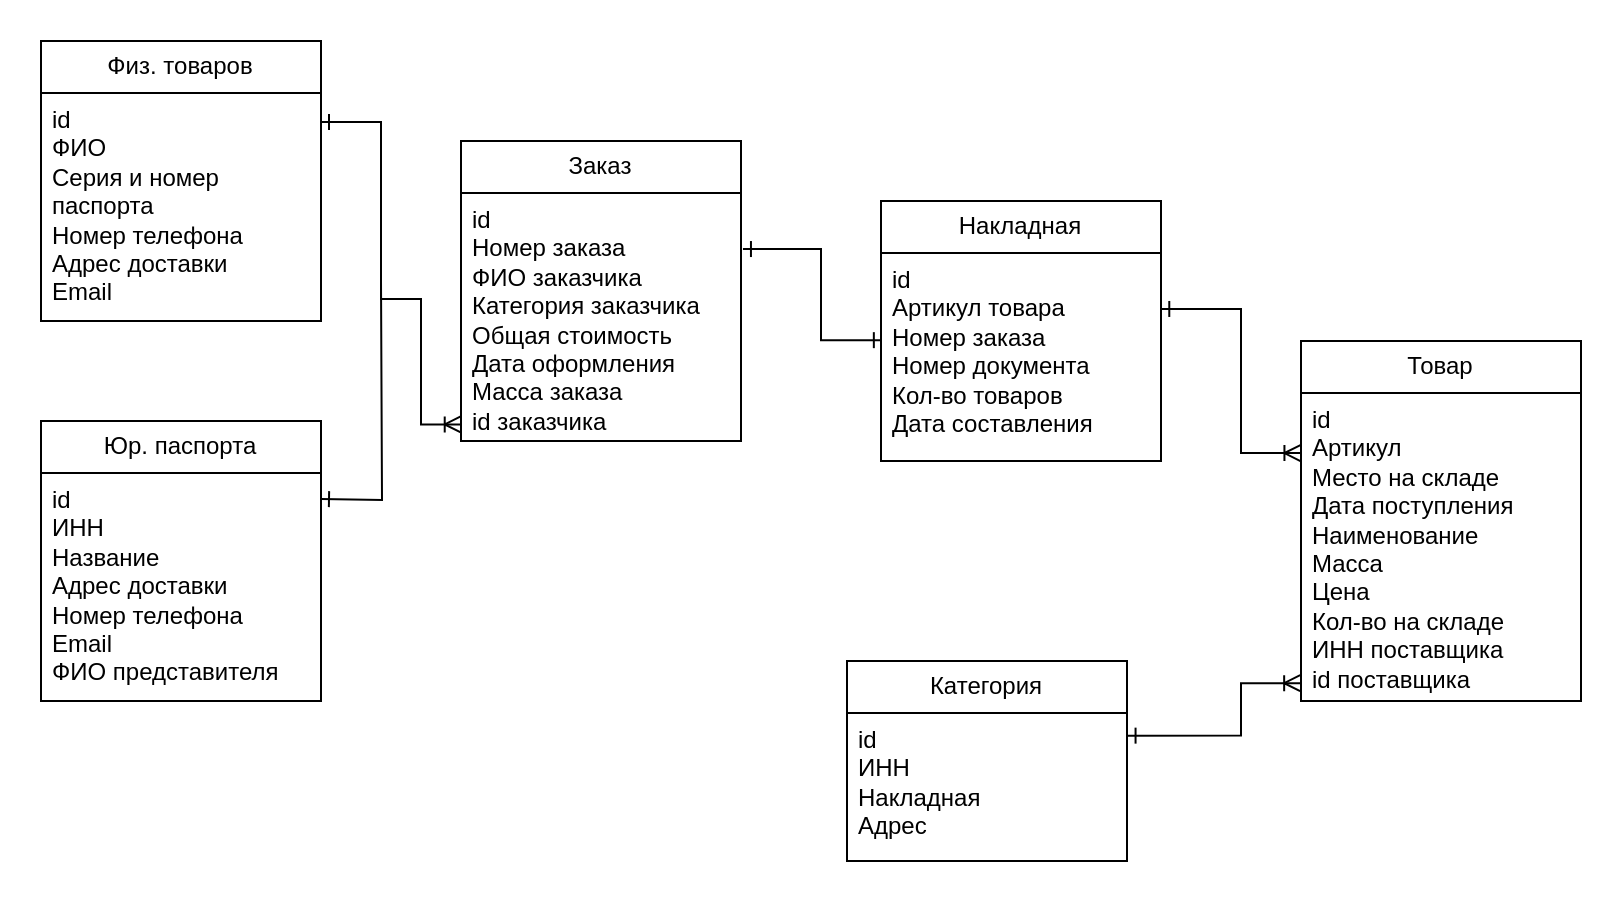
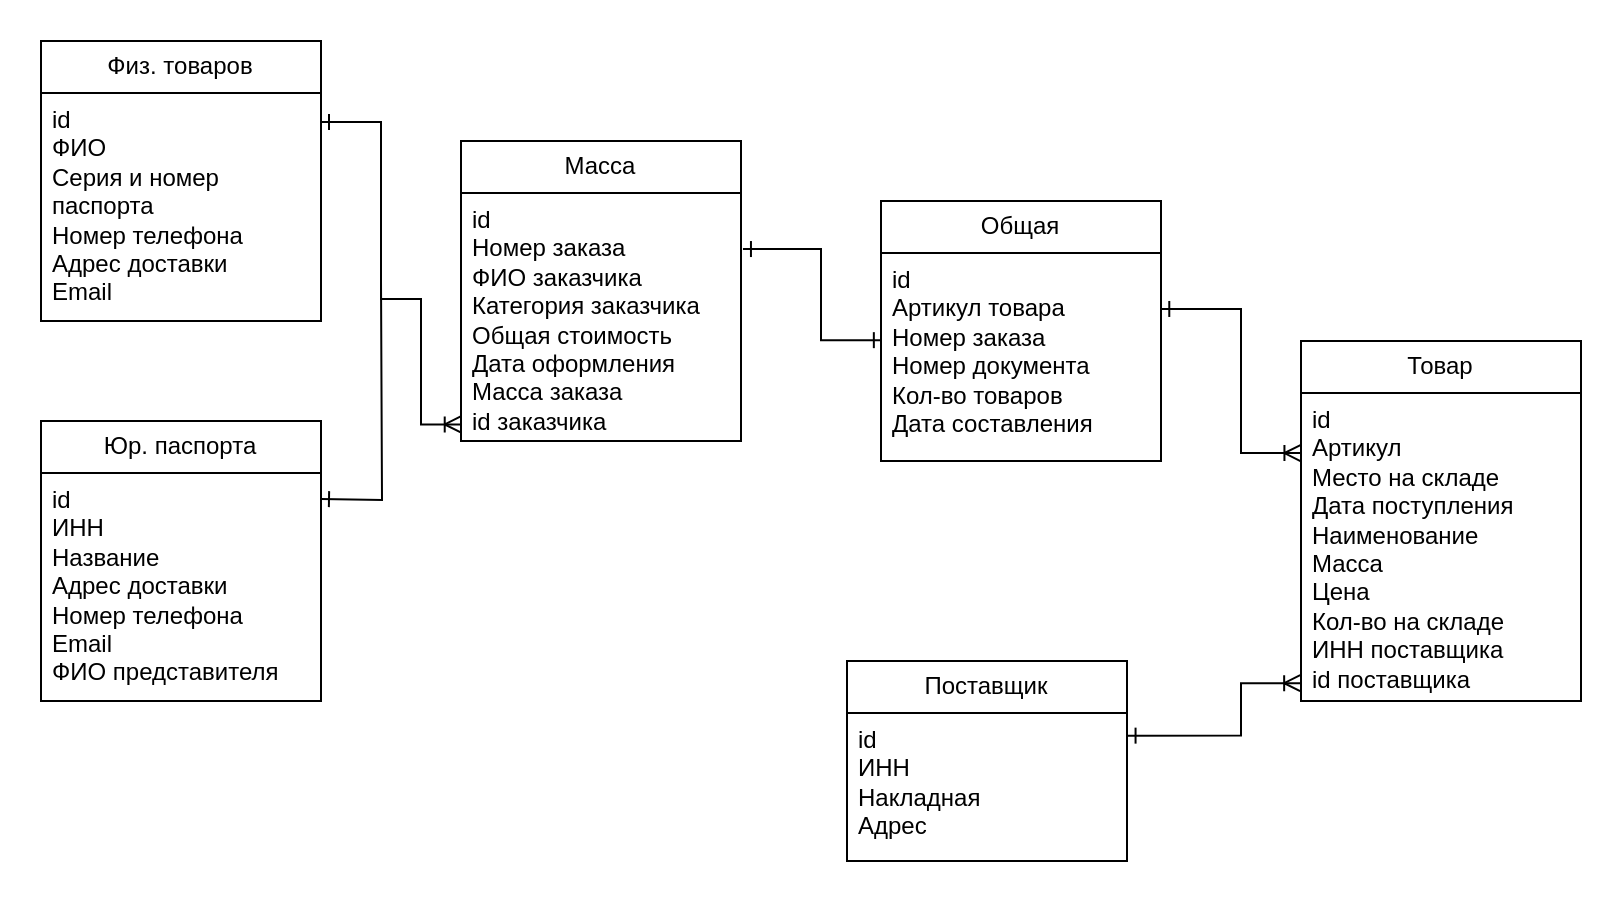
node "Заказ": label "Заказ" -> "Масса"
node "Накладная": label "Накладная" -> "Общая"
node "Категория": label "Категория" -> "Поставщик"
